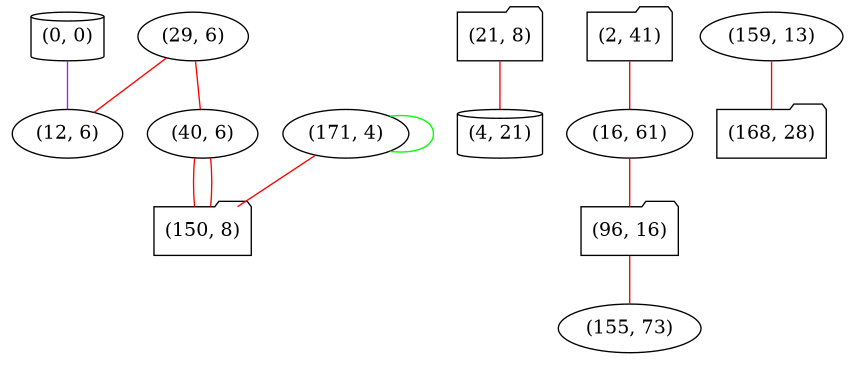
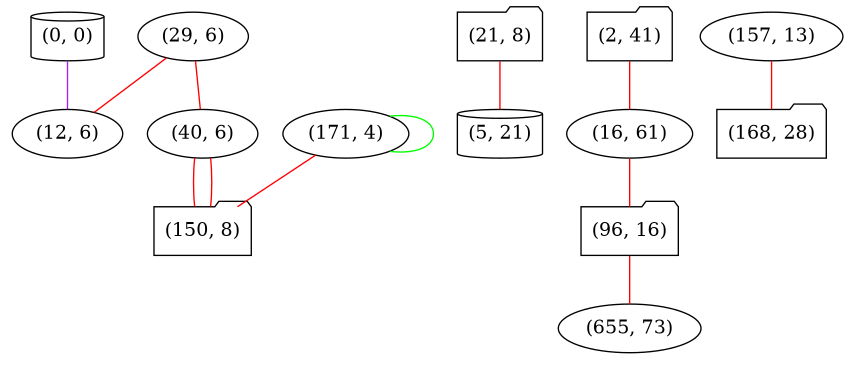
node "(159, 13)": label "(159, 13)" -> "(157, 13)"
node "(4, 21)": label "(4, 21)" -> "(5, 21)"
node "(155, 73)": label "(155, 73)" -> "(655, 73)"
